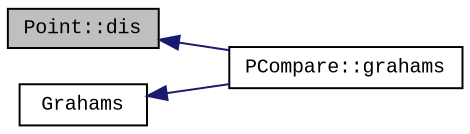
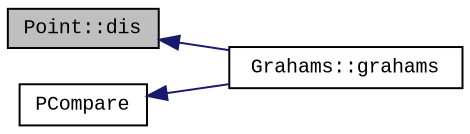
node "PCompare::grahams": label "PCompare::grahams" -> "Grahams::grahams"
node "Grahams": label "Grahams" -> "PCompare"
